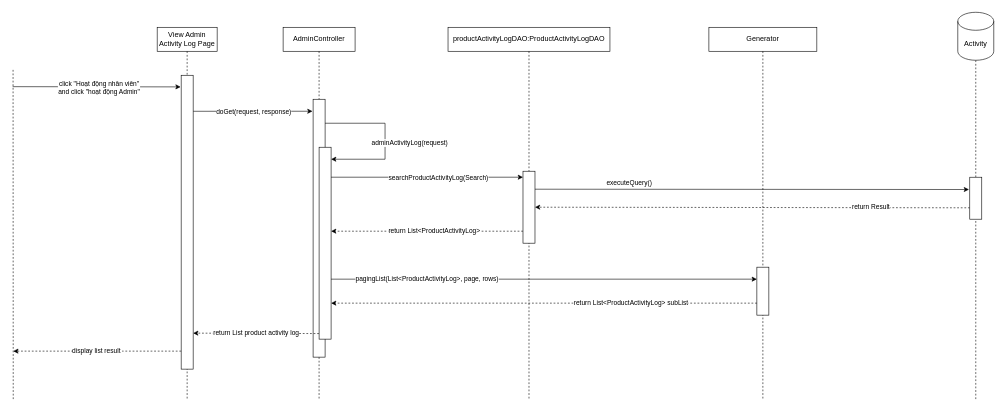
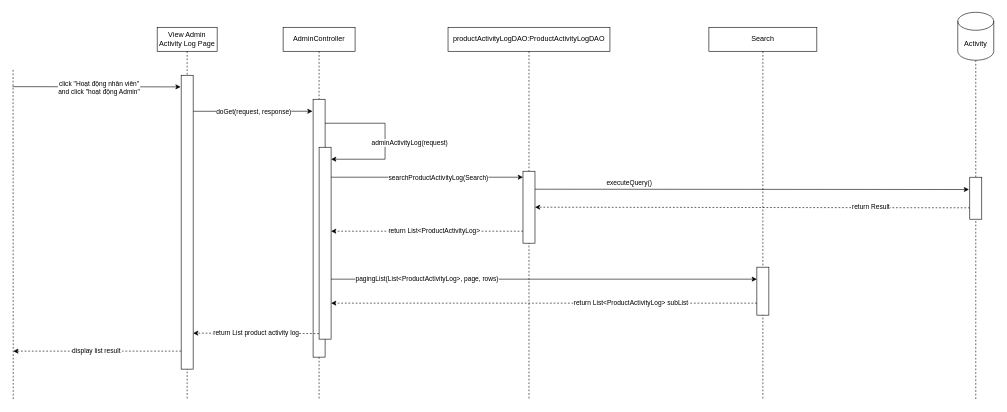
node "Generator": label "Generator" -> "Search"
